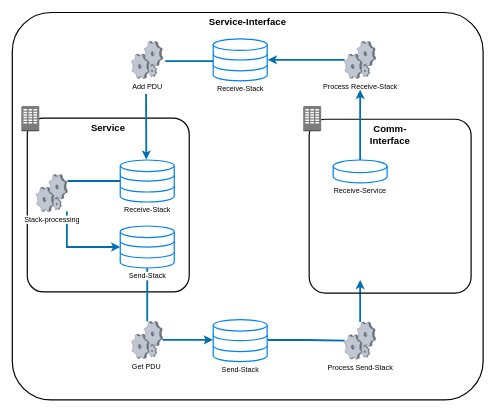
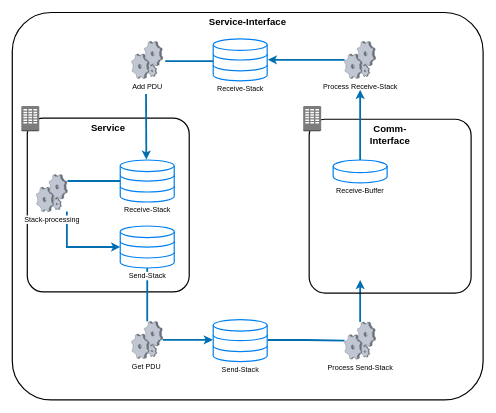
node "Receive-Service": label "Receive-Service" -> "Receive-Buffer"
